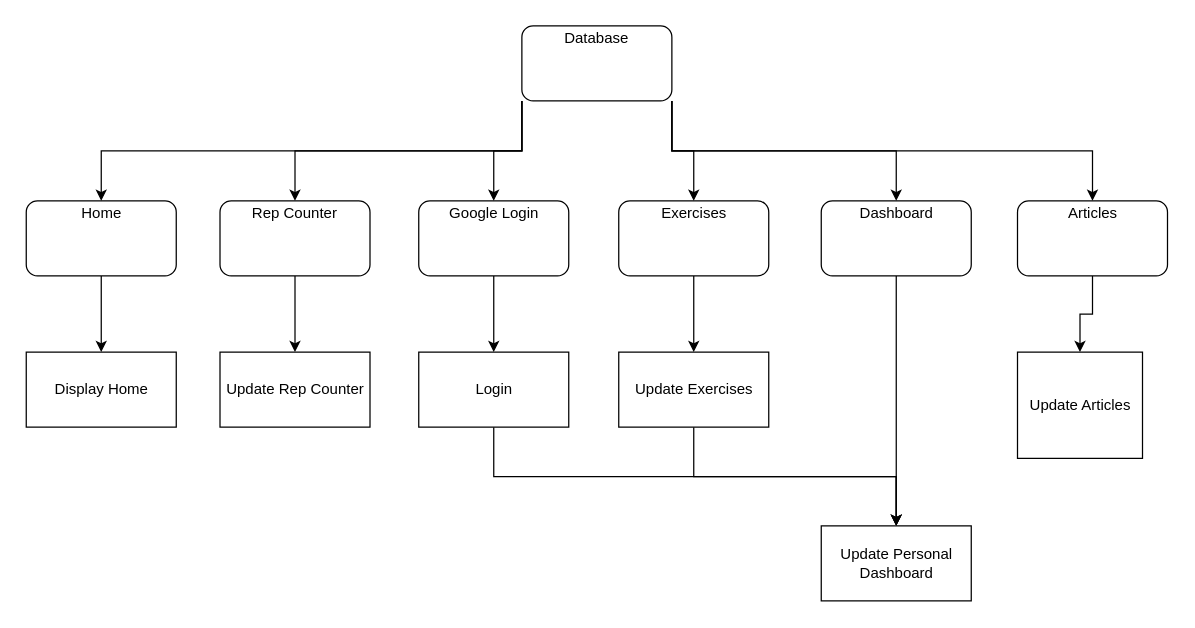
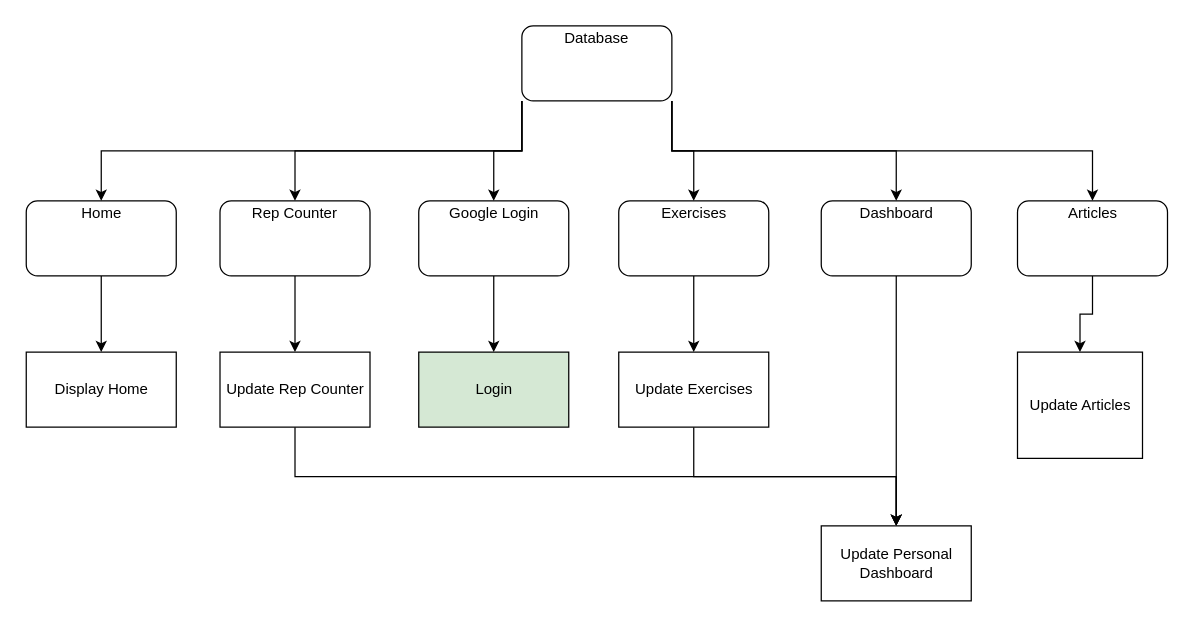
node "Login": fillcolor #ffffff -> #d5e8d4
edge "Login" -> "Update Personal Dashboard": removed
edge "Update Rep Counter" -> "Update Personal Dashboard": added
